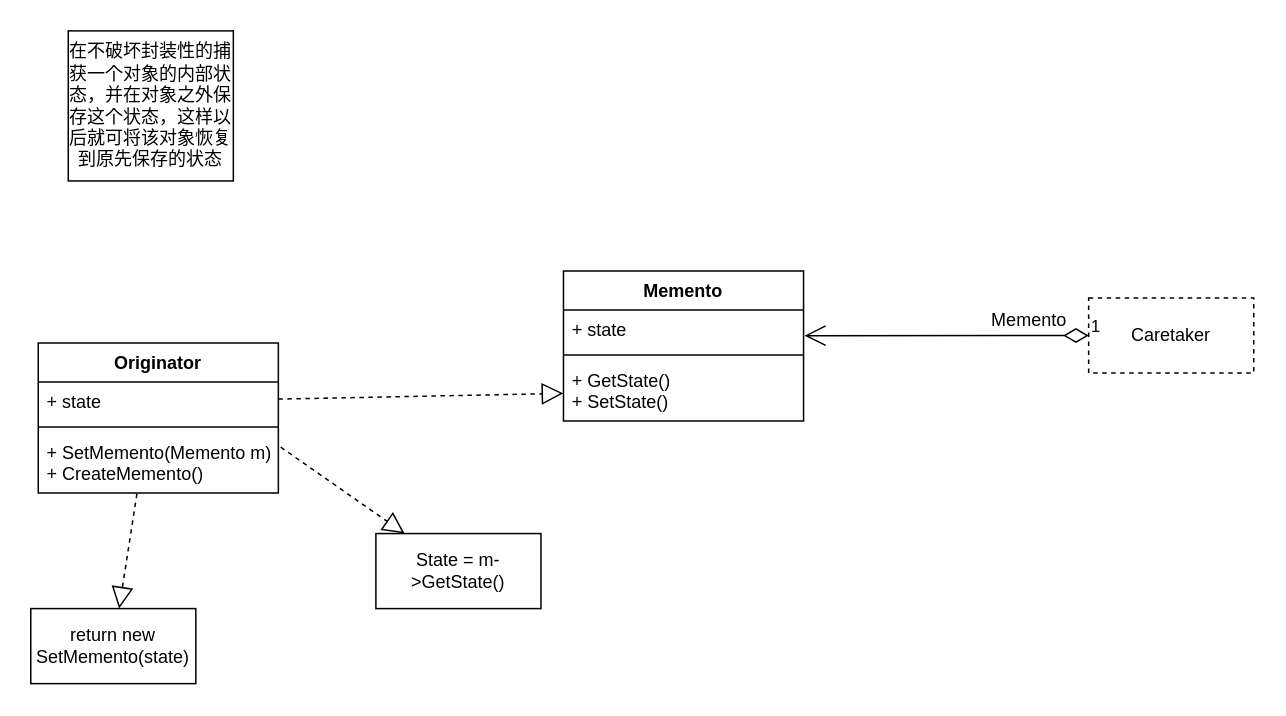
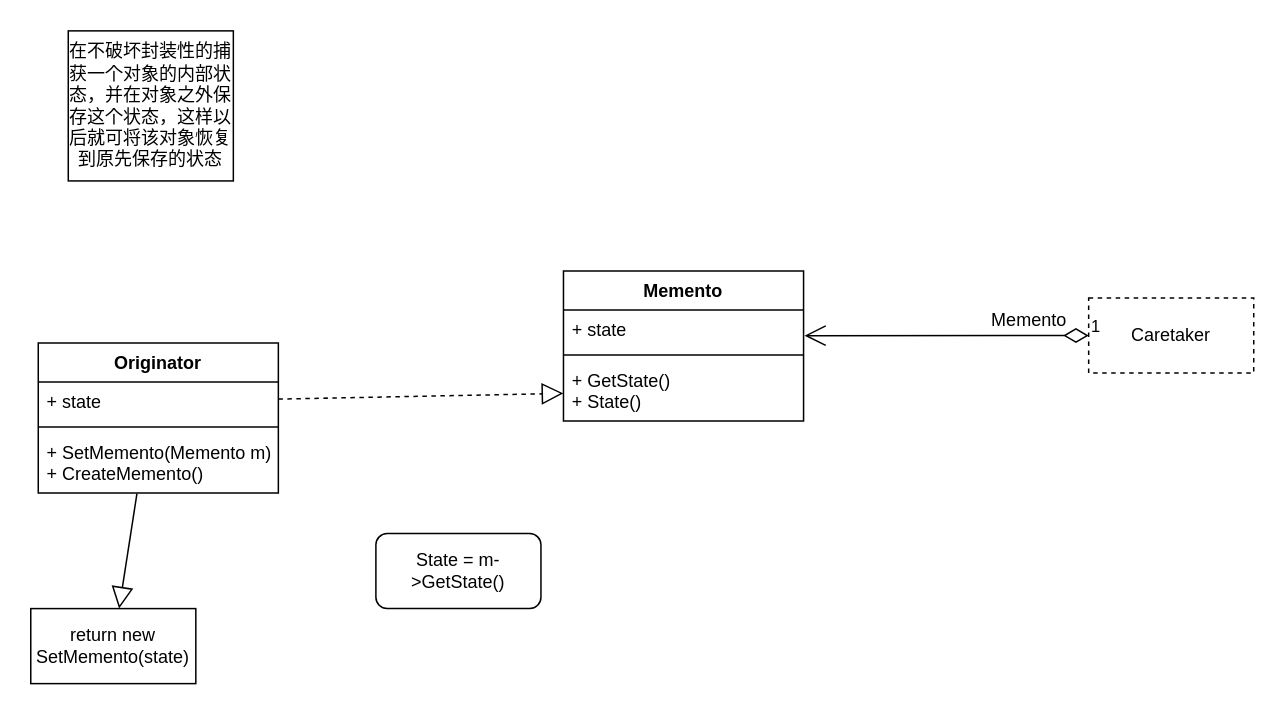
node "+ GetState() + SetState()": label "+ GetState() + SetState()" -> "+ GetState() + State()"
edge "+ SetMemento(Memento m) + CreateMemento()" -> "State = m->GetState()": removed
edge "+ SetMemento(Memento m) + CreateMemento()" -> "return new SetMemento(state)": style dashed -> solid
node "State = m->GetState()": shape rectangle -> rounded rectangle
